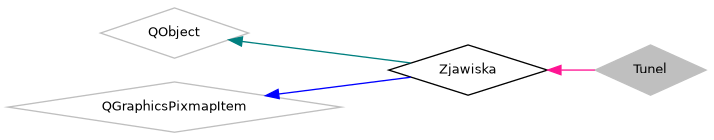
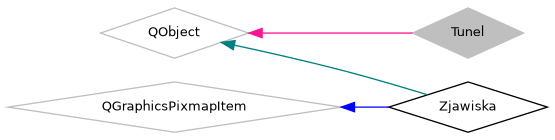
edge "Tunel" -> "Zjawiska": now "Tunel" -> "QObject"
